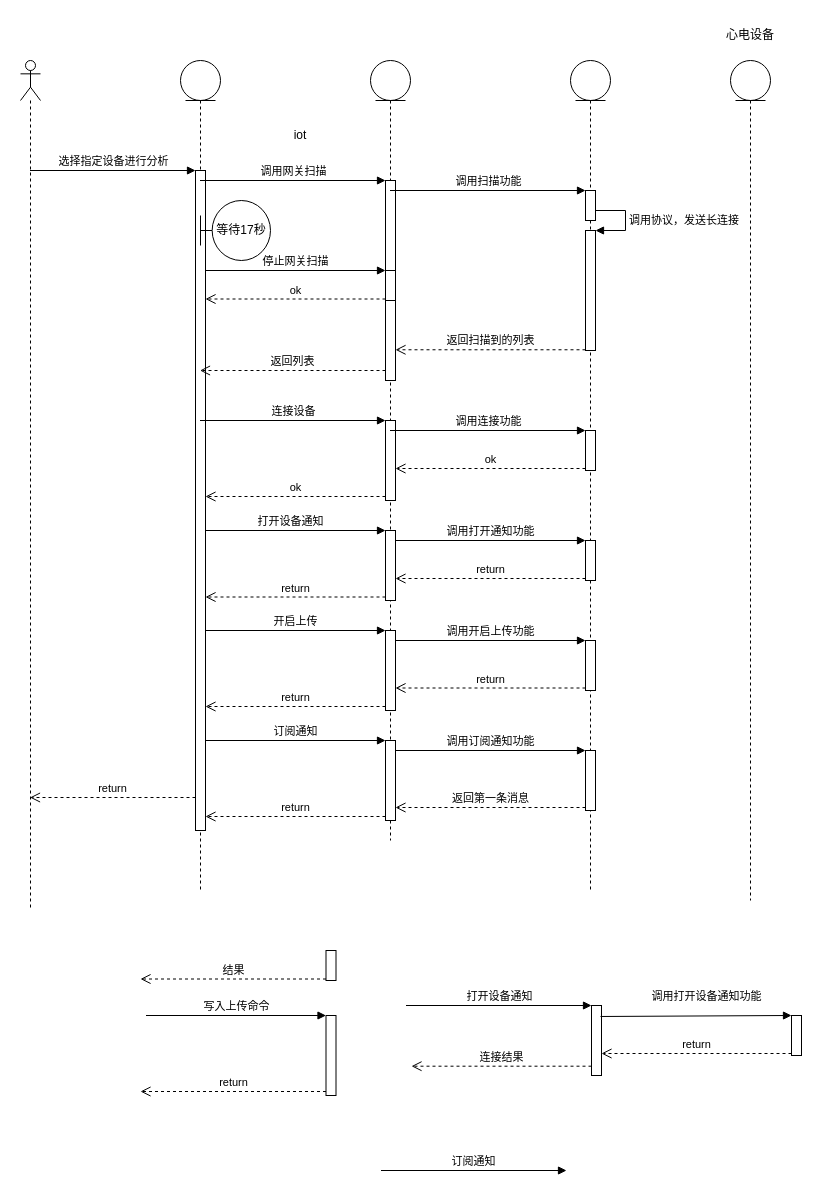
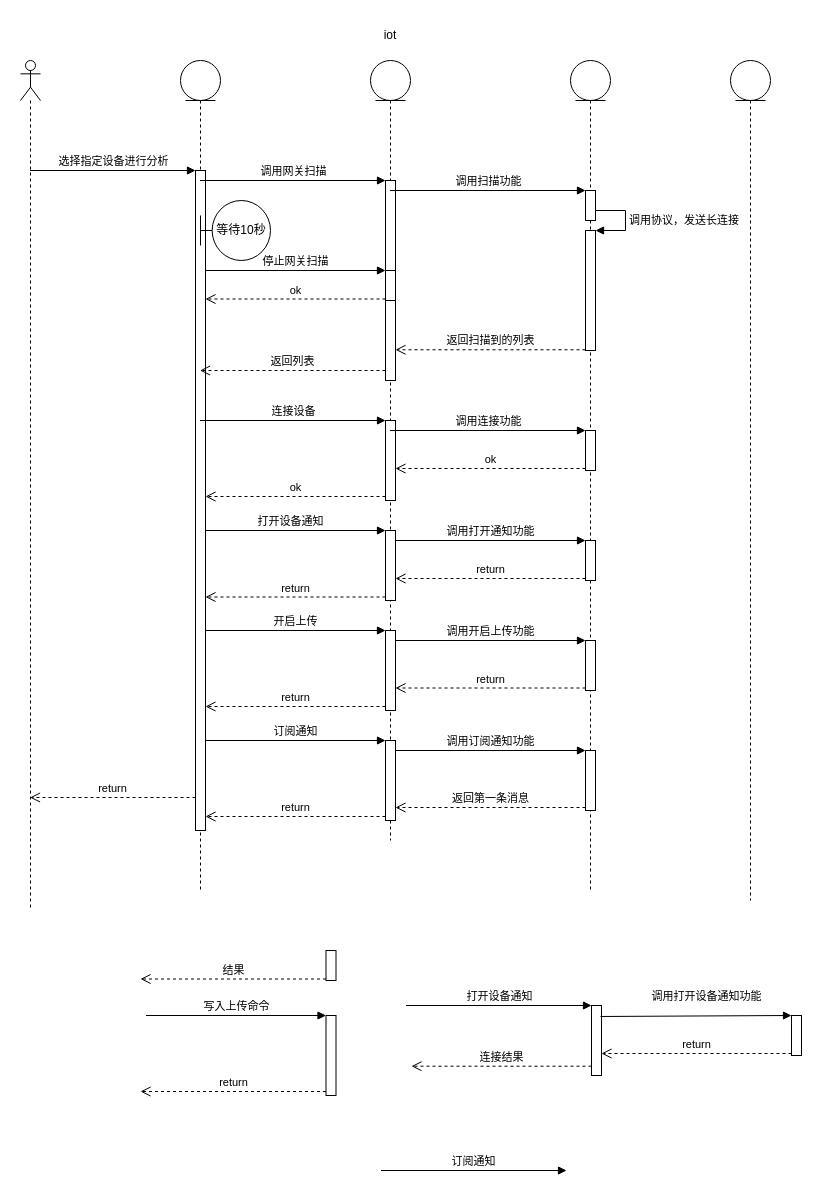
node "心电设备": removed
node "iot": moved (301, 136) -> (391, 36)
node "等待17秒": label "等待17秒" -> "等待10秒"
